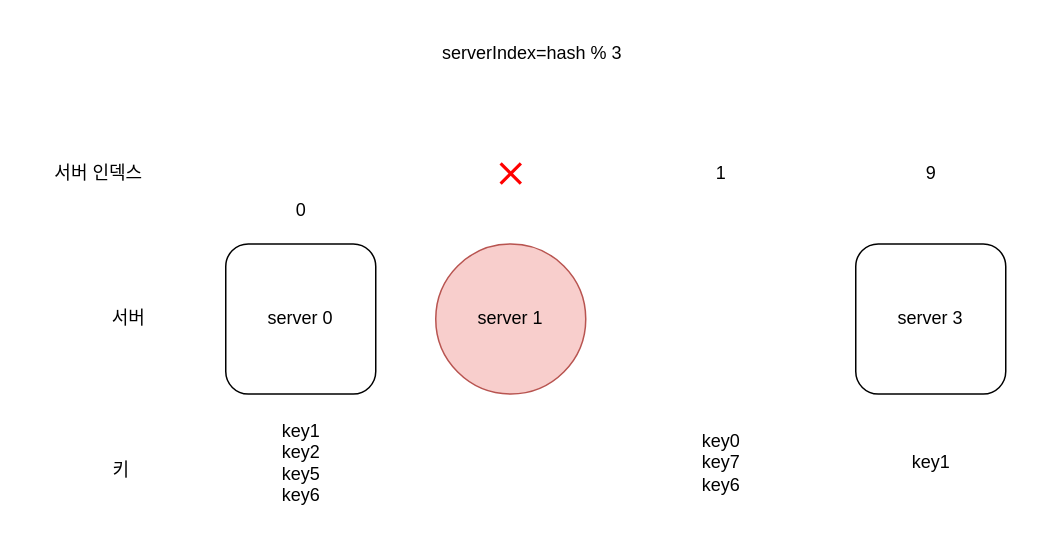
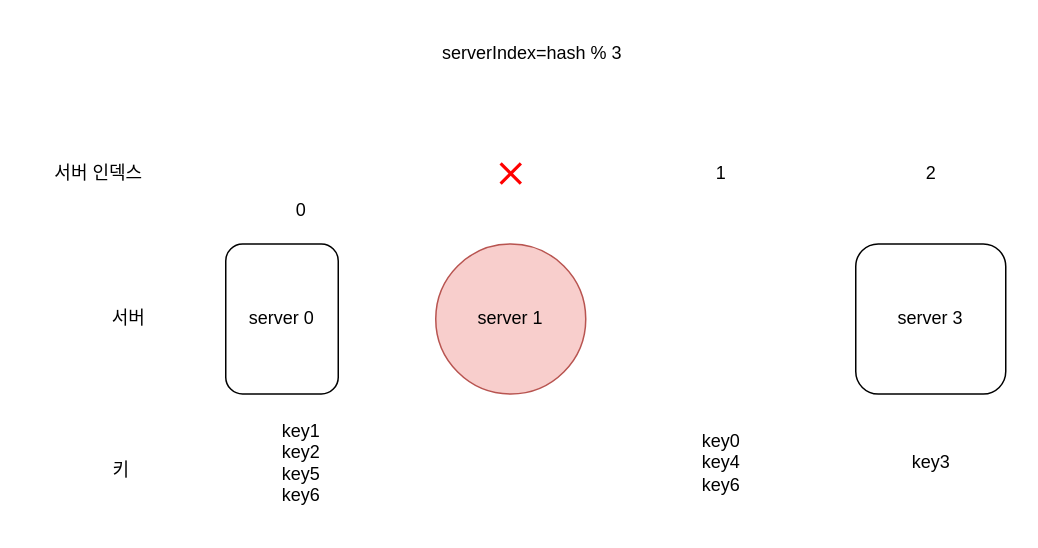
node "9": label "9" -> "2"
node "server 0": size 150x150 -> 113x150
node "key0 key7 key6": label "key0 key7 key6" -> "key0 key4 key6"
node "key1": label "key1" -> "key3"
